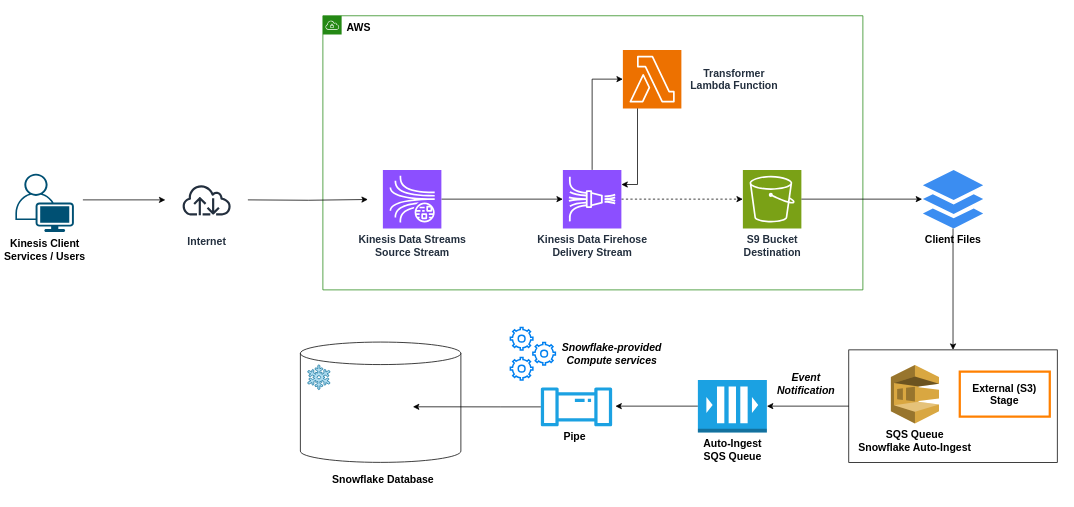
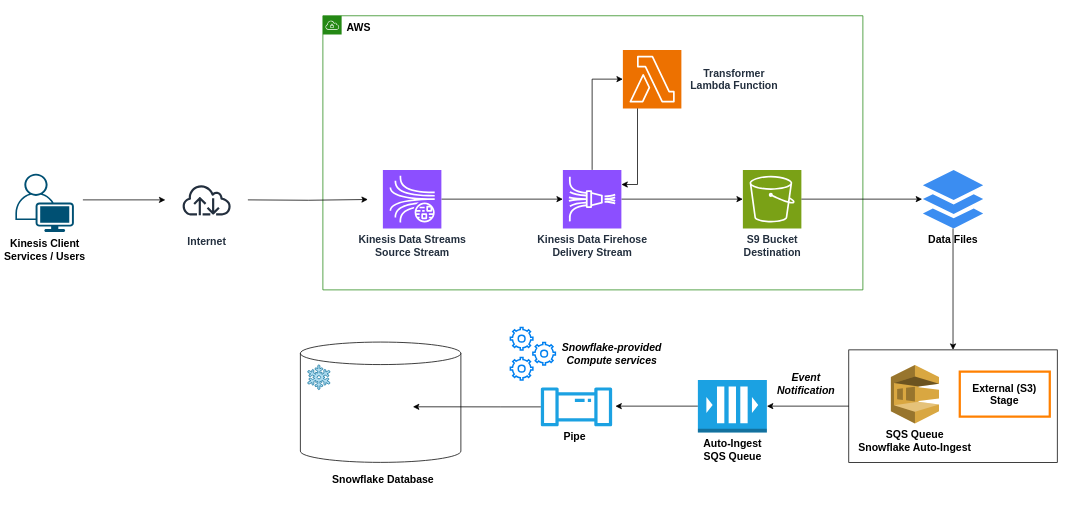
edge "Kinesis Data Firehose Delivery Stream" -> "S9 Bucket Destination": style dashed -> solid
node "Client Files": label "Client Files" -> "Data Files"
